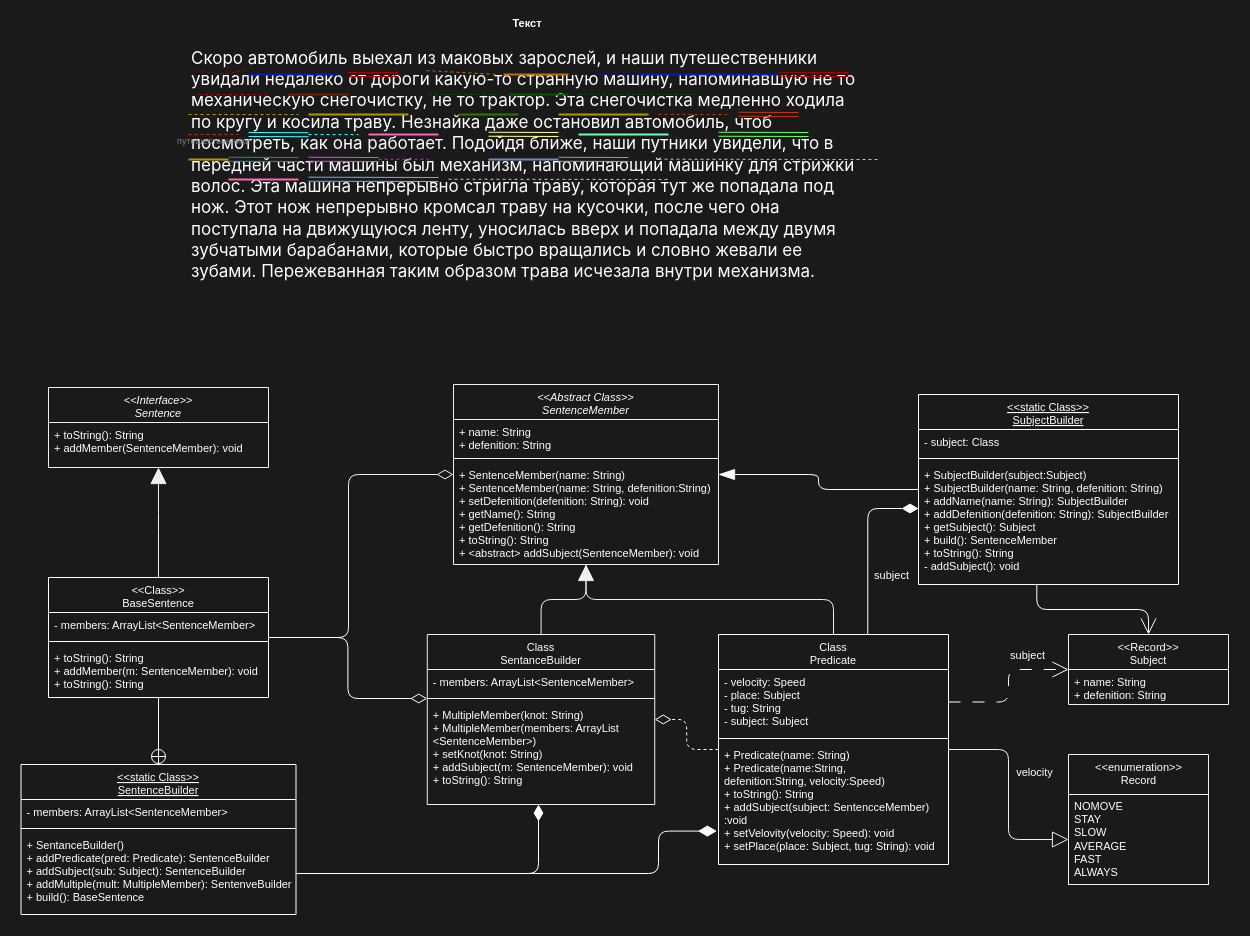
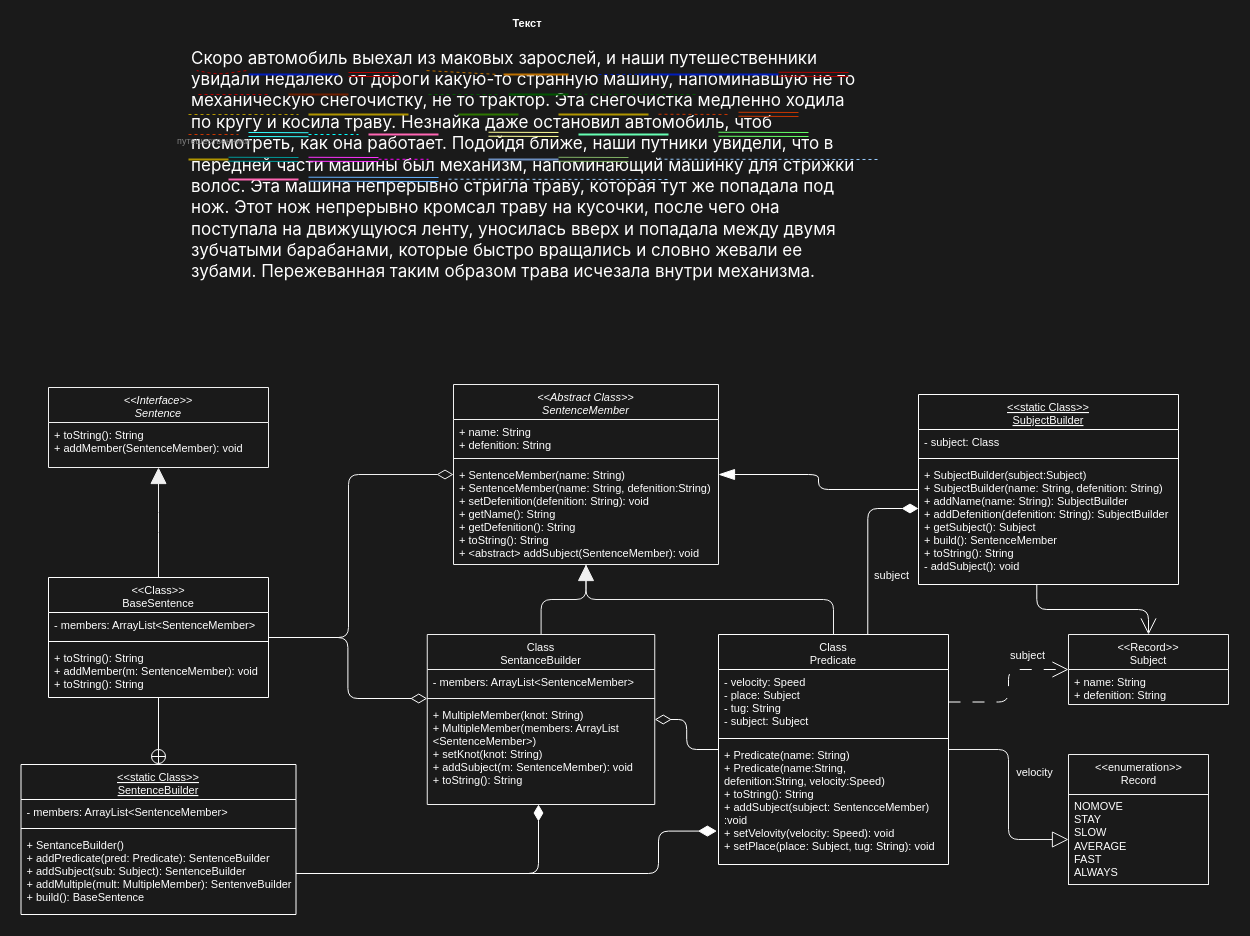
edge "Class Predicate" -> "Class SentanceBuilder": style dashed -> solid
